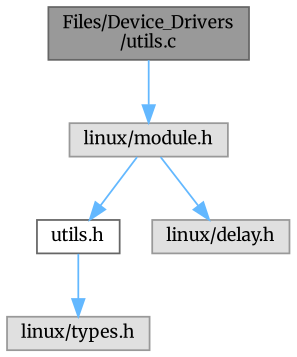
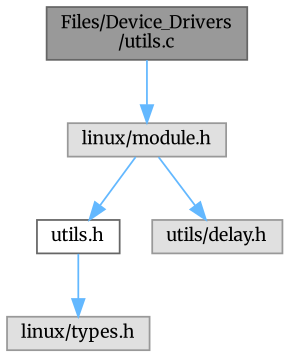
node "linux/delay.h": label "linux/delay.h" -> "utils/delay.h"
